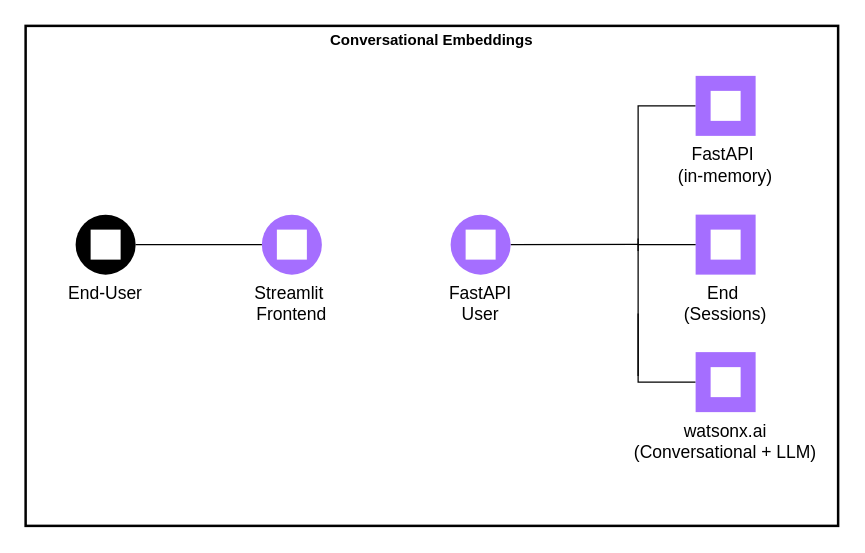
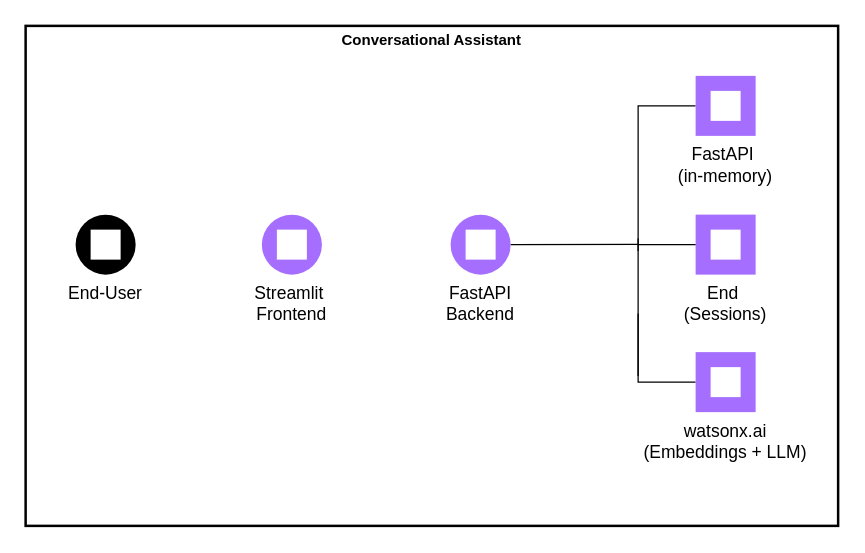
node "Conversational Embeddings": label "Conversational Embeddings" -> "Conversational Assistant"
edge "End-User" -- "Streamlit Frontend": removed
node "FastAPI User": label "FastAPI User" -> "FastAPI Backend"
node "watsonx.ai (Conversational + LLM)": label "watsonx.ai (Conversational + LLM)" -> "watsonx.ai (Embeddings + LLM)"
